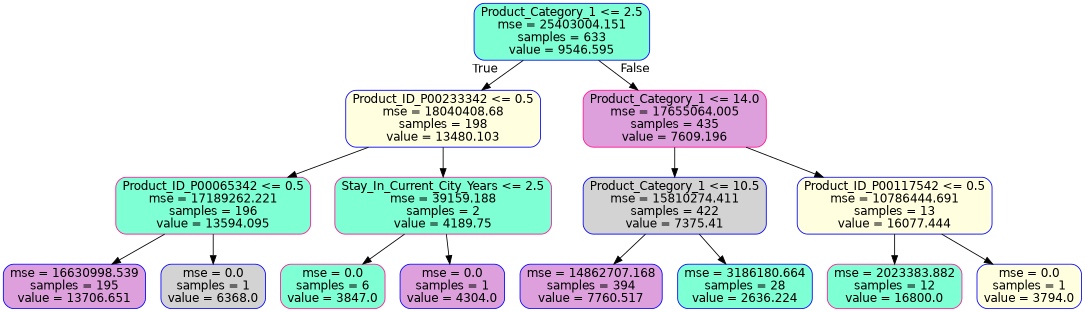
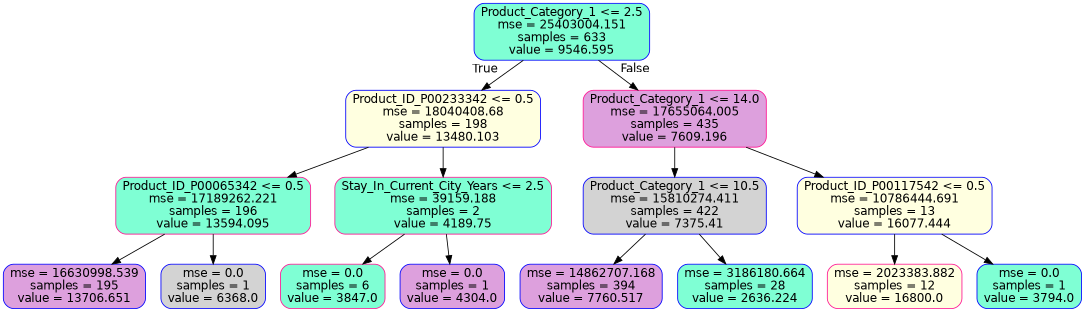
node "mse = 2023383.882 samples = 12 value = 16800.0": fillcolor aquamarine -> lightyellow
node "mse = 0.0 samples = 1 value = 3794.0": fillcolor lightyellow -> aquamarine
